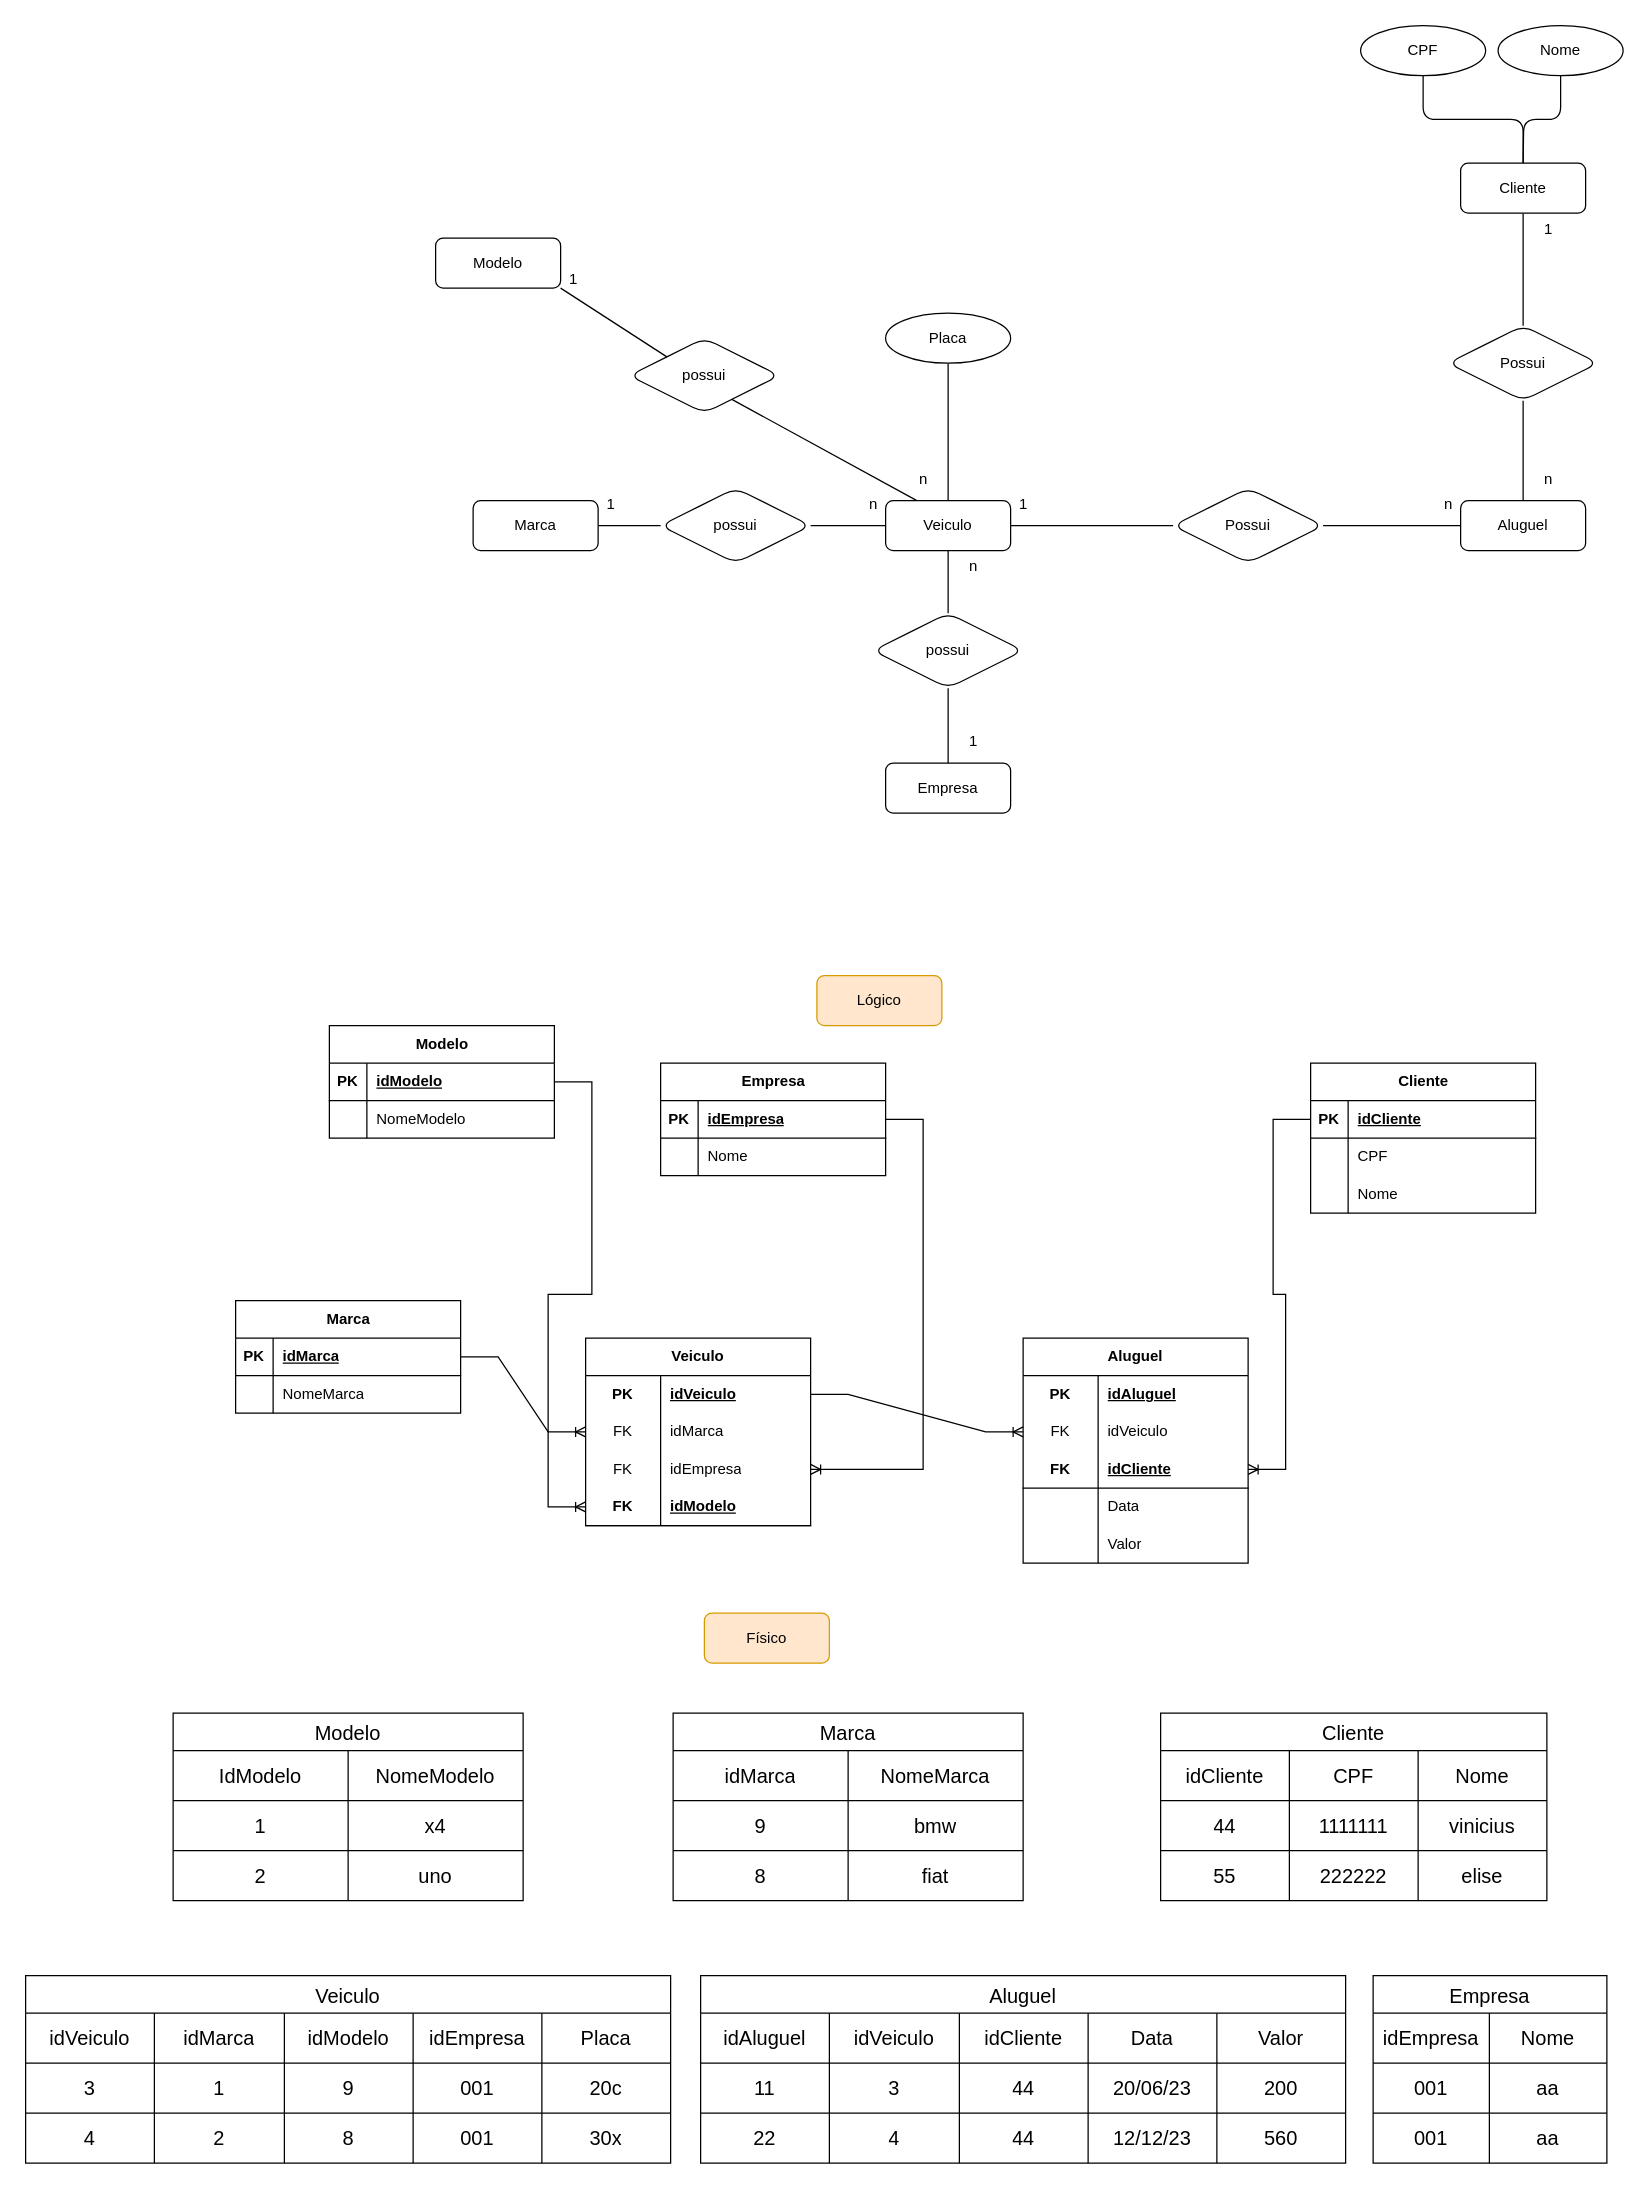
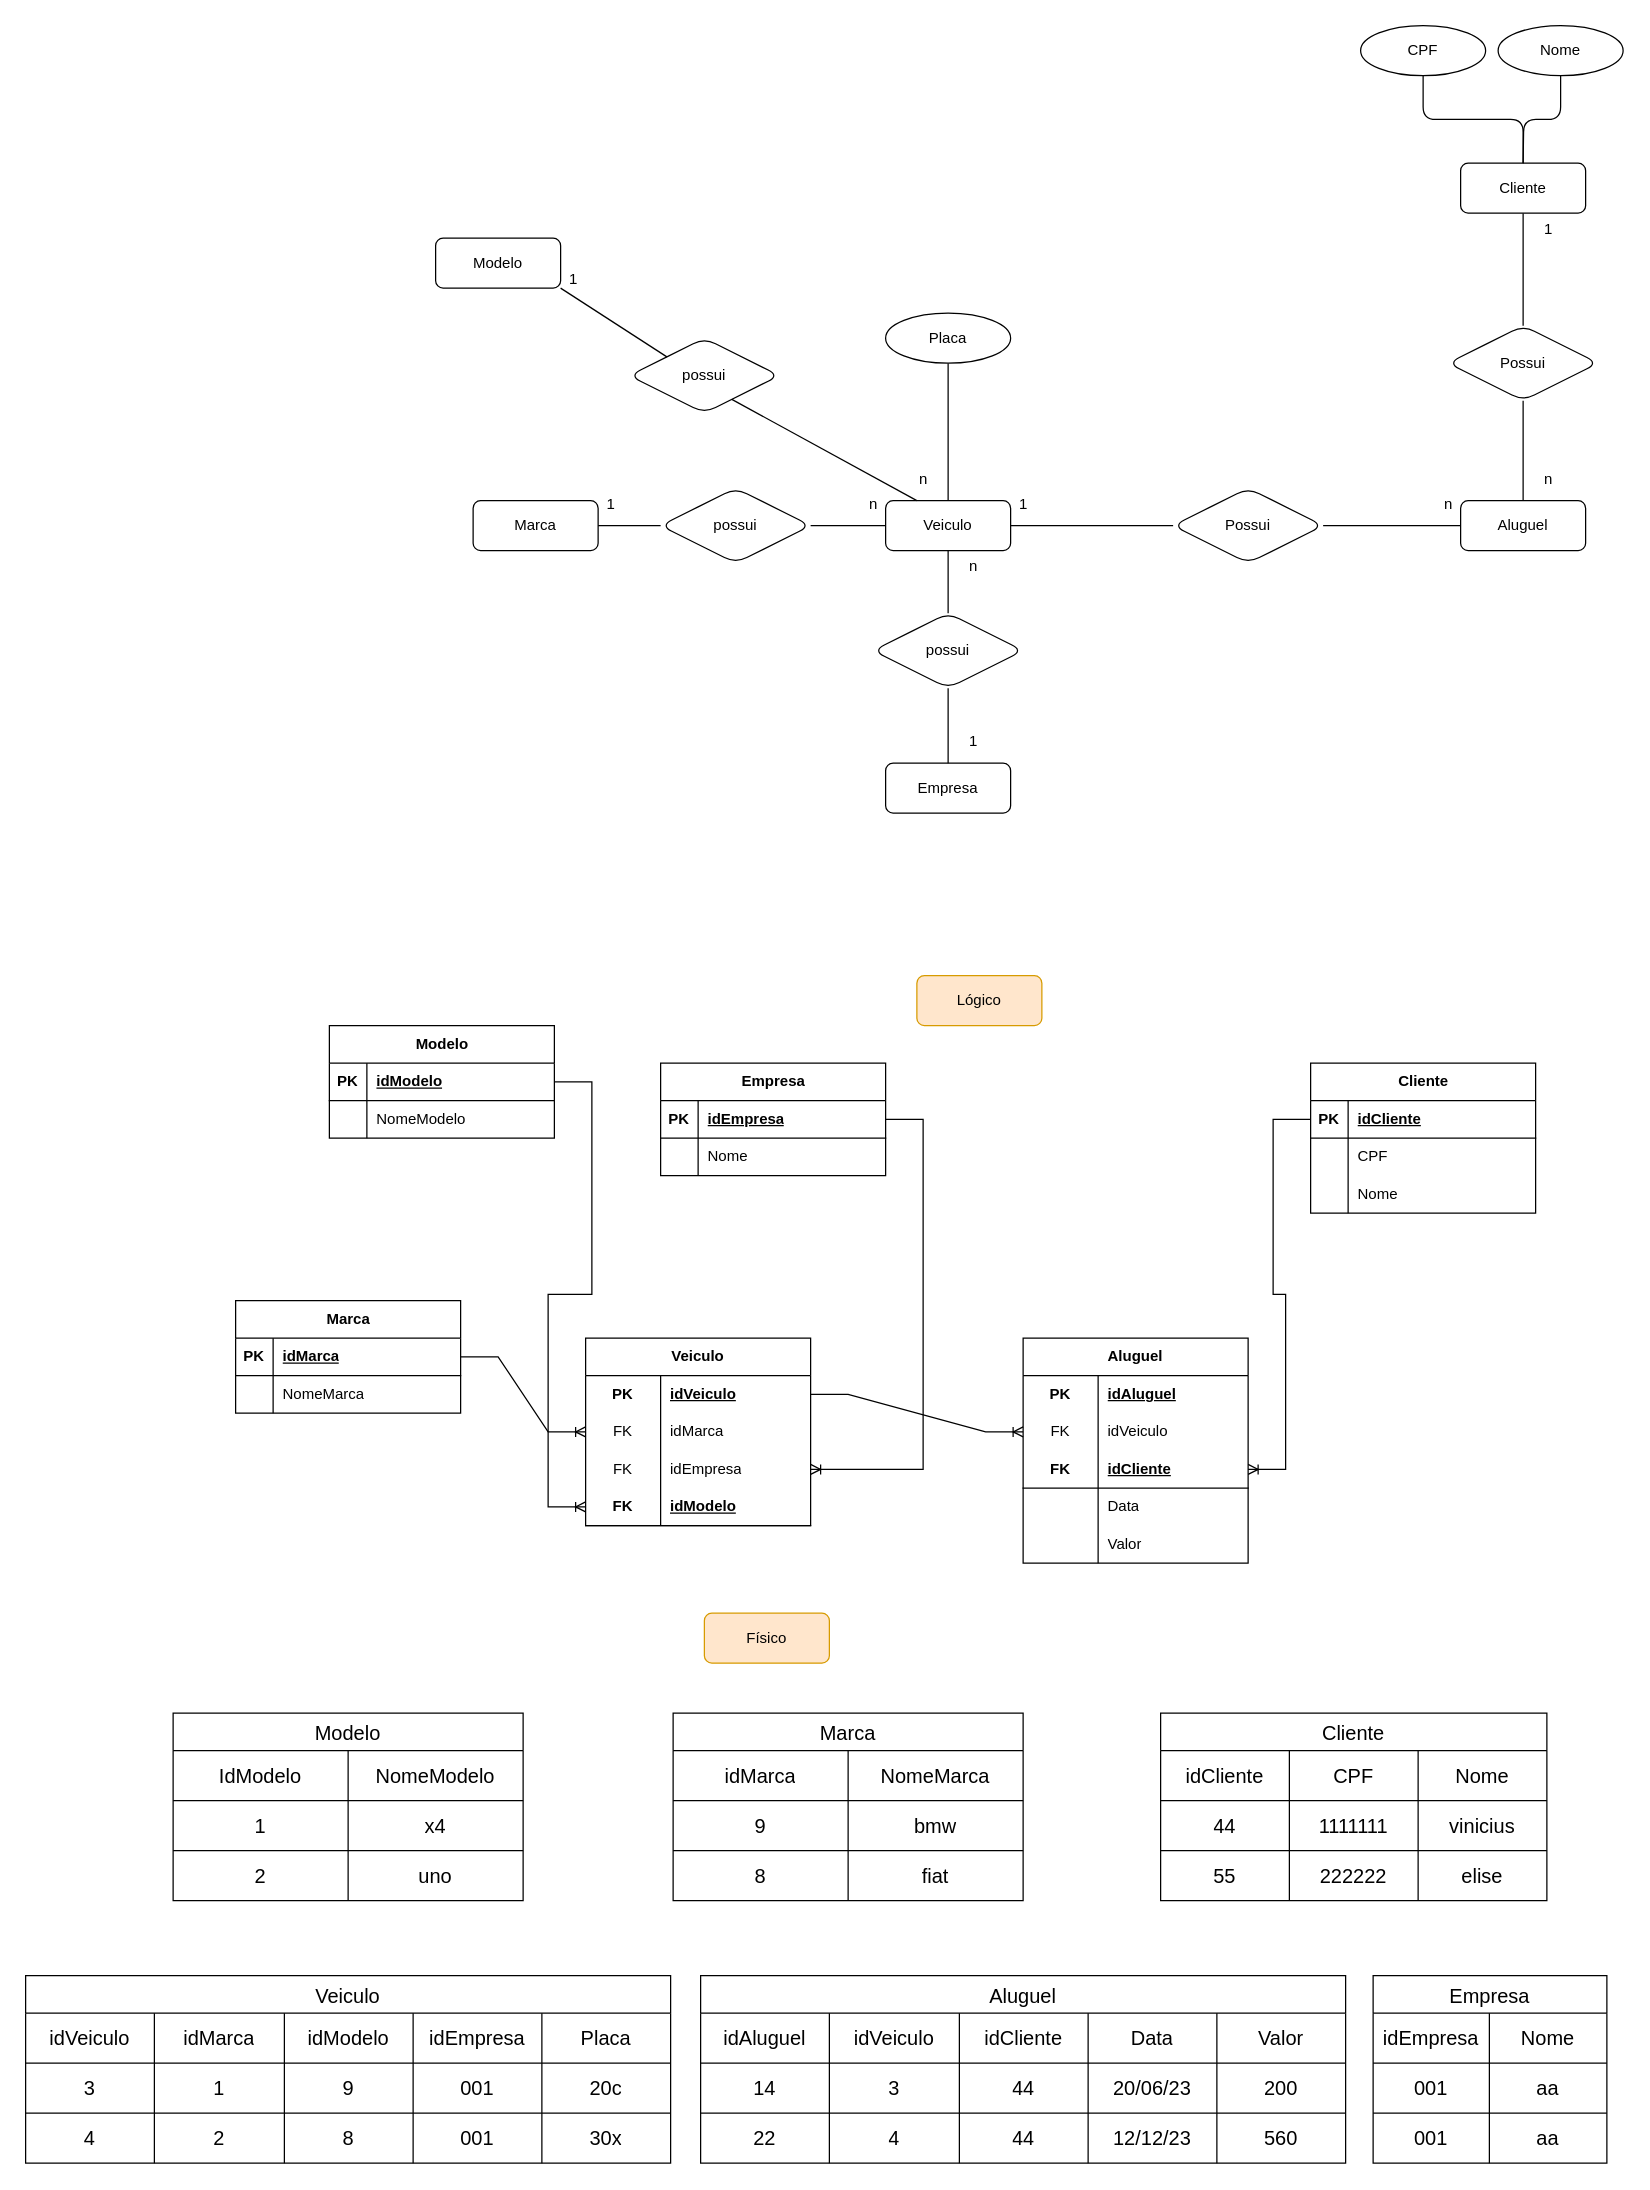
node "Lógico": moved (879, 1001) -> (979, 1001)
node "11": label "11" -> "14"
